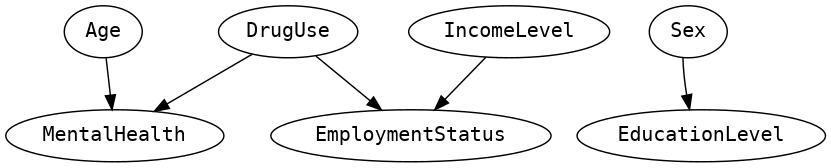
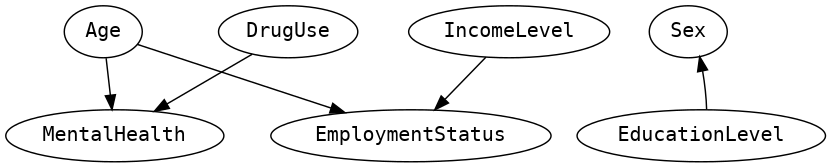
edge "Sex" -> "EducationLevel": reversed
edge "DrugUse" -> "EmploymentStatus": now "Age" -> "EmploymentStatus"
